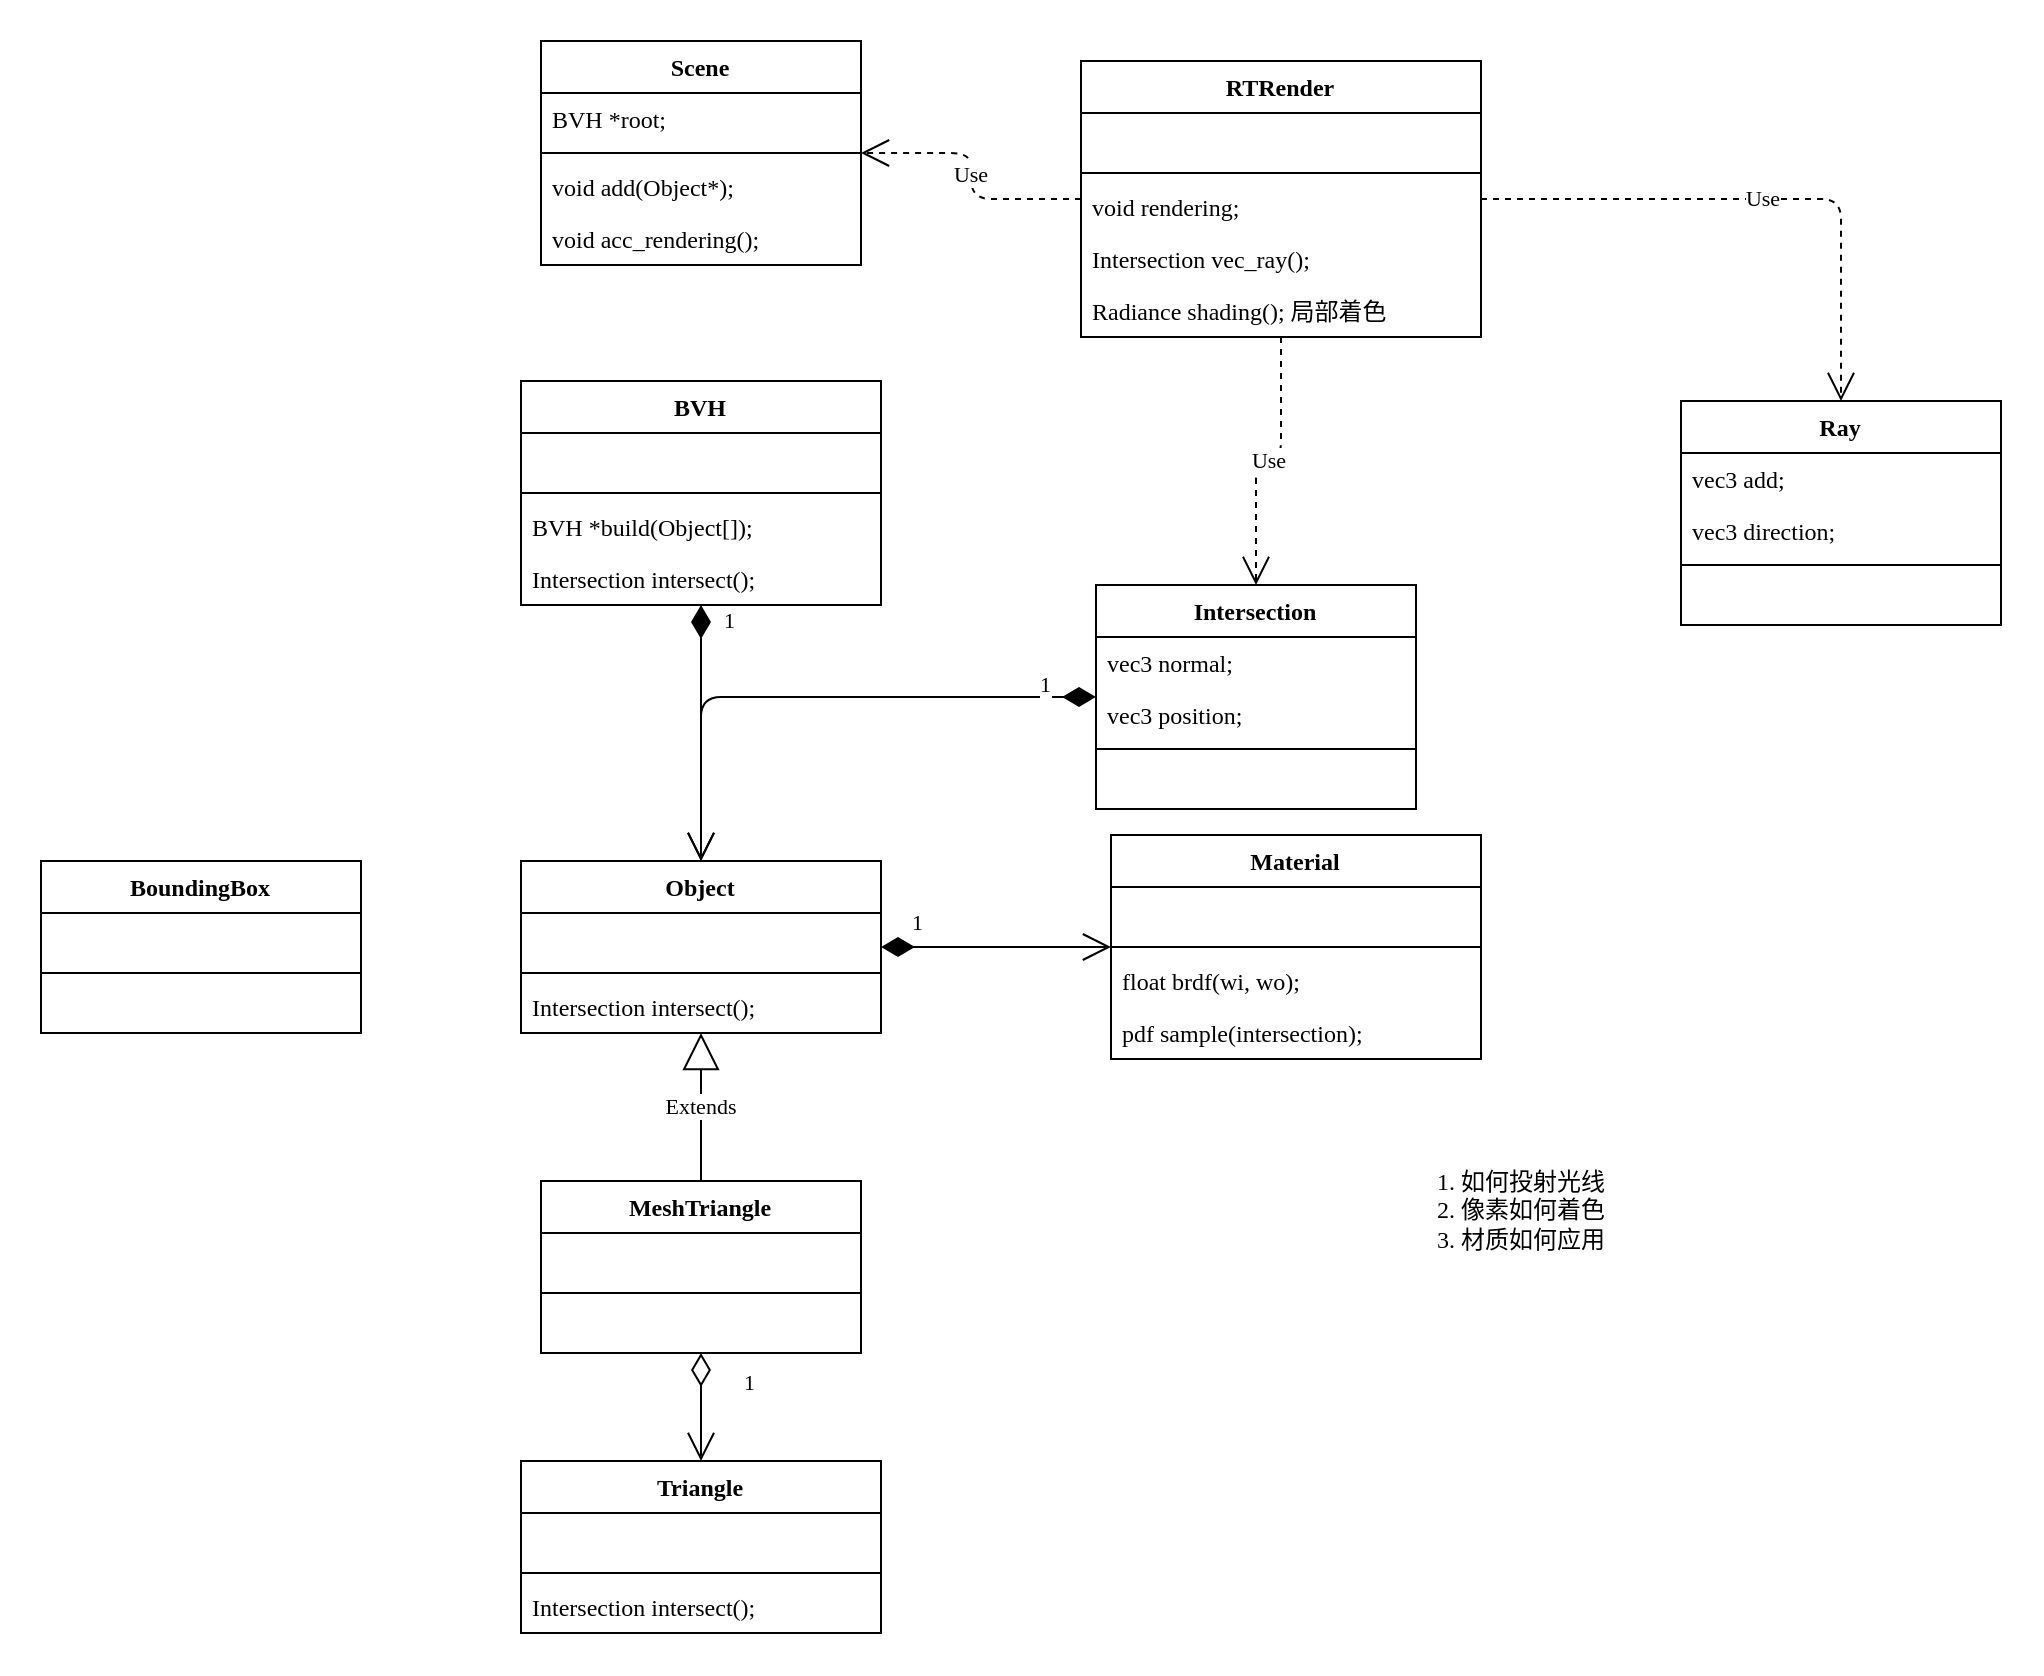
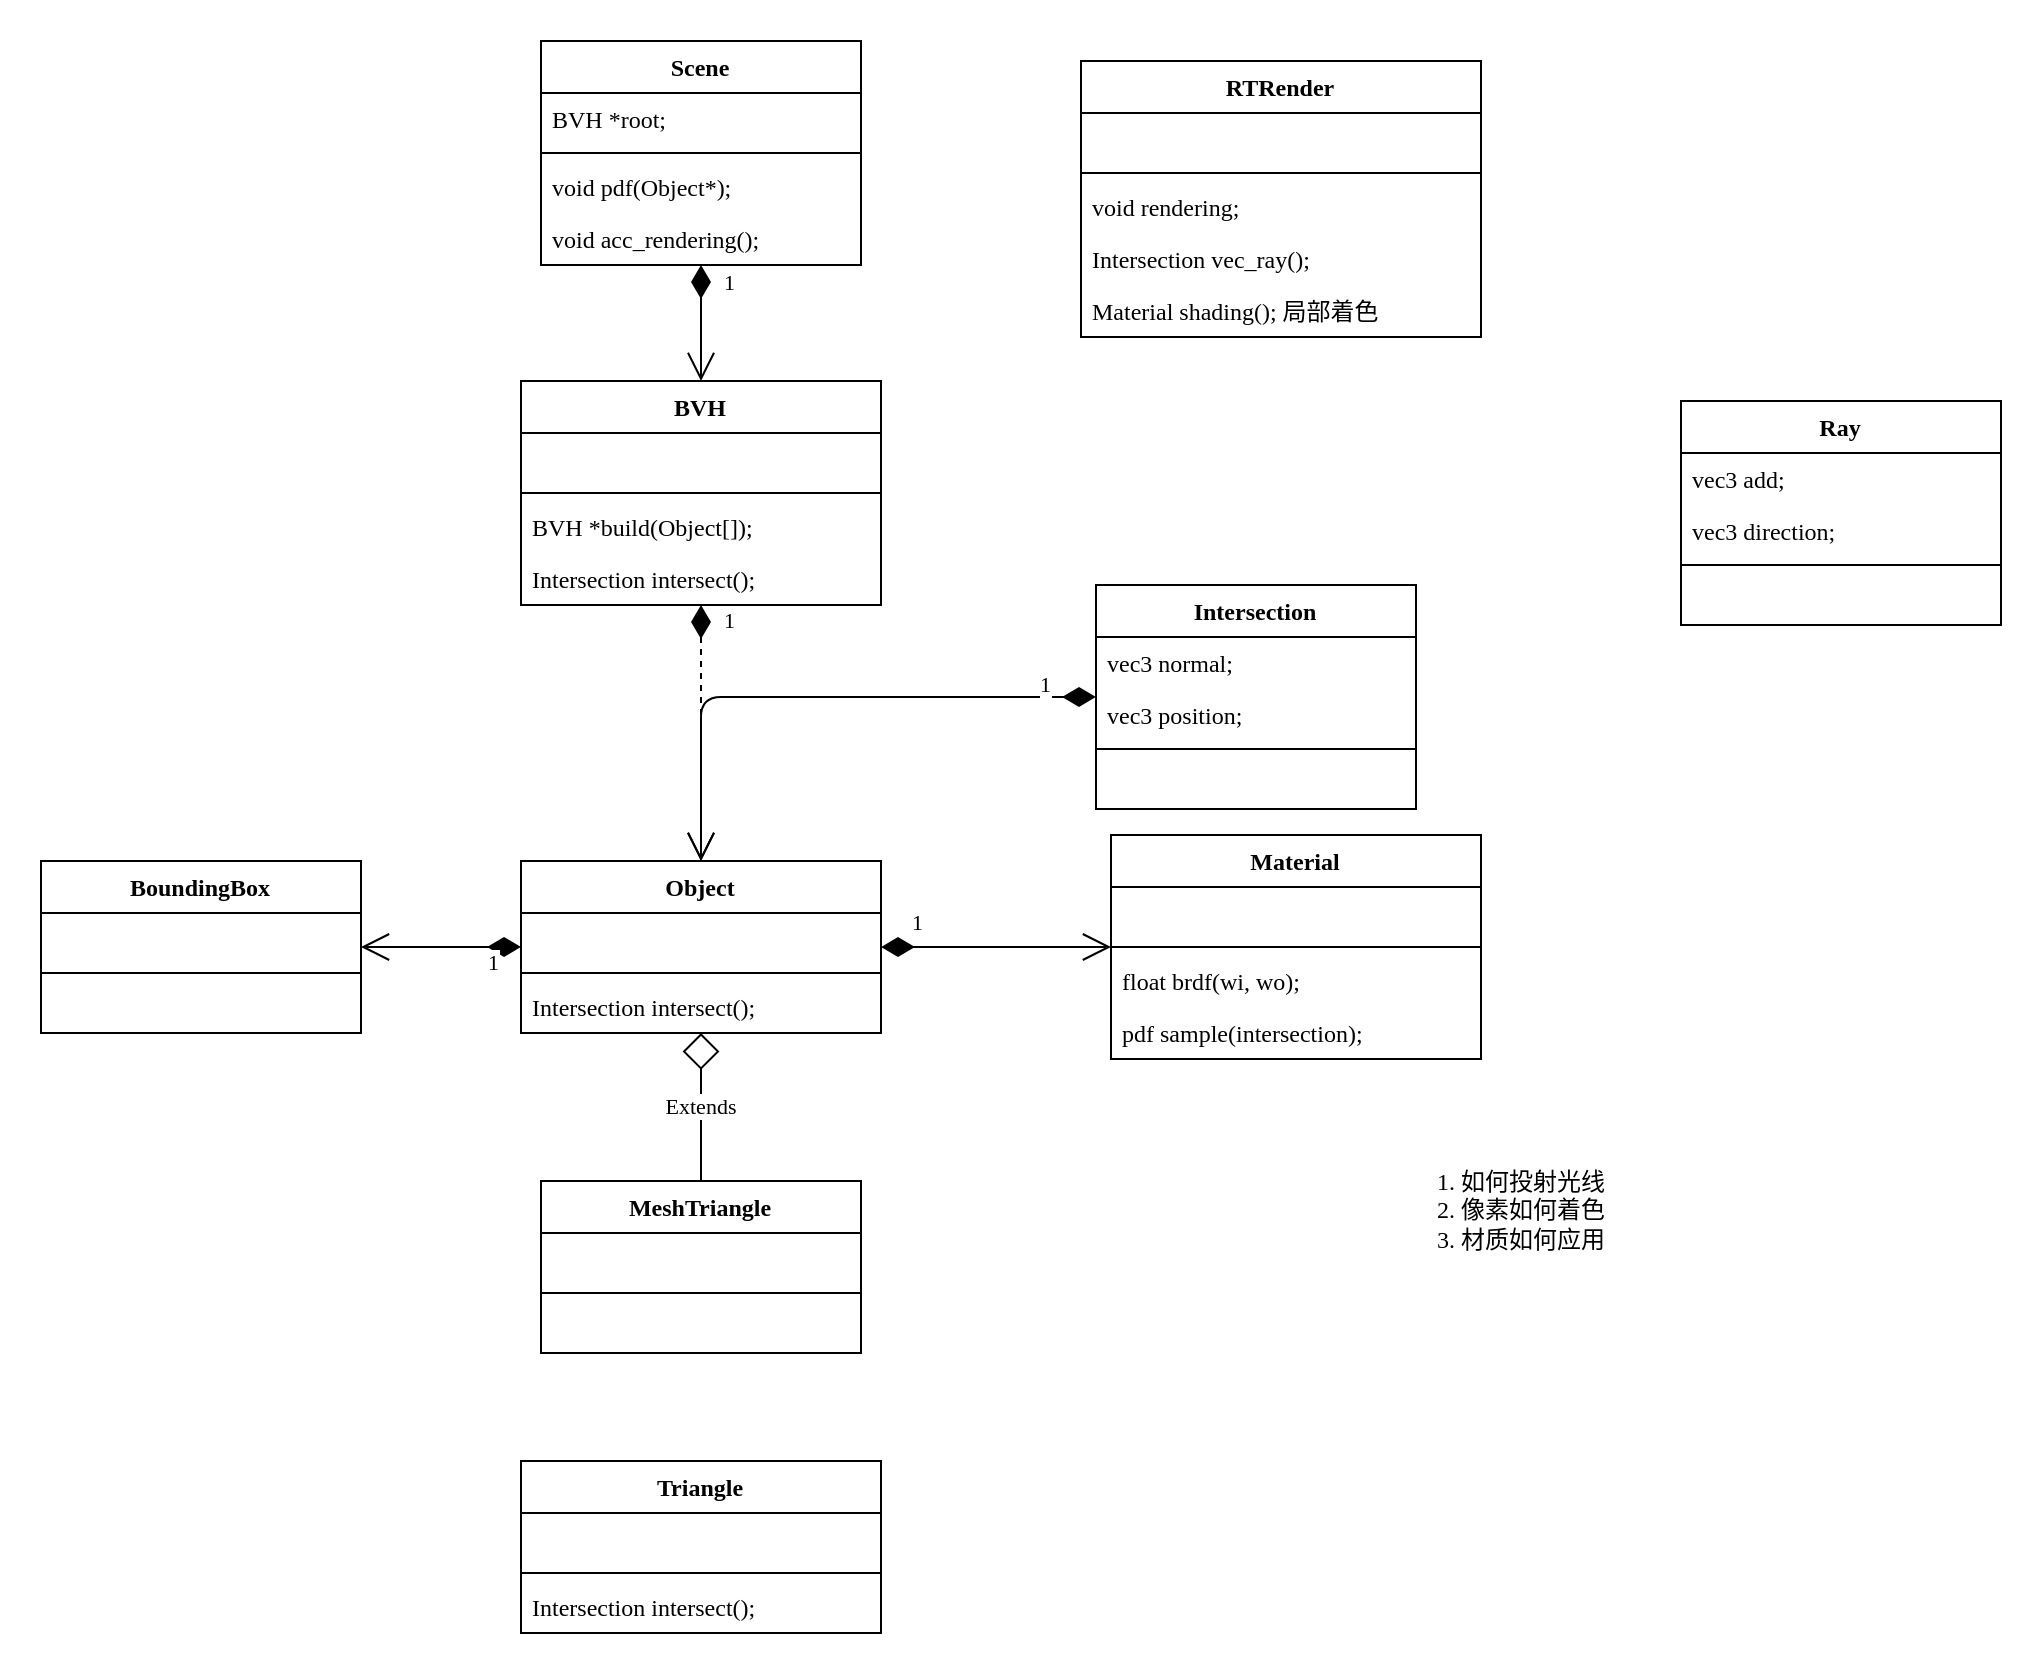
node "void add(Object*);": label "void add(Object*);" -> "void pdf(Object*);"
edge "RTRender" -> "Scene": removed, label "Use"
edge "RTRender" -> "Ray": removed, label "Use"
node "Radiance shading(); 局部着色": label "Radiance shading(); 局部着色" -> "Material shading(); 局部着色"
edge "Scene" -- "BVH": added, label "1"
edge "RTRender" -> "Intersection": removed, label "Use"
edge "BVH" -- "Object": style solid -> dashed
edge "BoundingBox" -- "Object": added, label "1"
edge "MeshTriangle" -> "Object": arrowhead block -> diamond
edge "MeshTriangle" -- "Triangle": removed, label "1"
